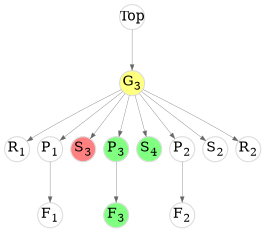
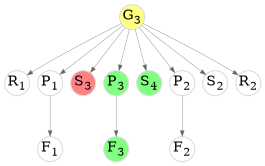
node "Top": removed
